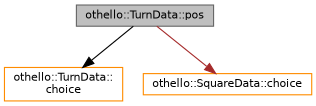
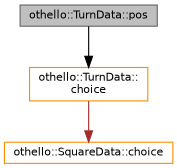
edge "othello::TurnData::pos" -> "othello::SquareData::choice": now "othello::TurnData:: choice" -> "othello::SquareData::choice"
